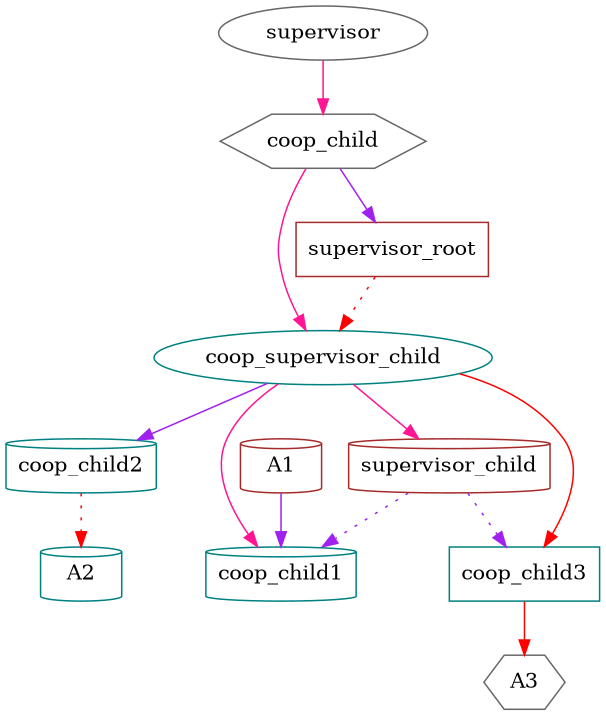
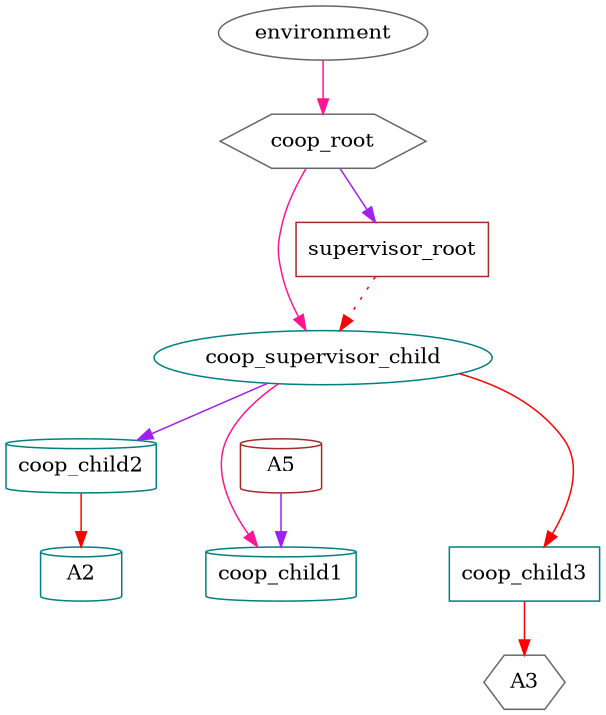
node "supervisor": label "supervisor" -> "environment"
node "coop_child": label "coop_child" -> "coop_root"
node "A1": label "A1" -> "A5"
node "supervisor_child": removed
edge "coop_child2" -> "A2": style dotted -> solid
